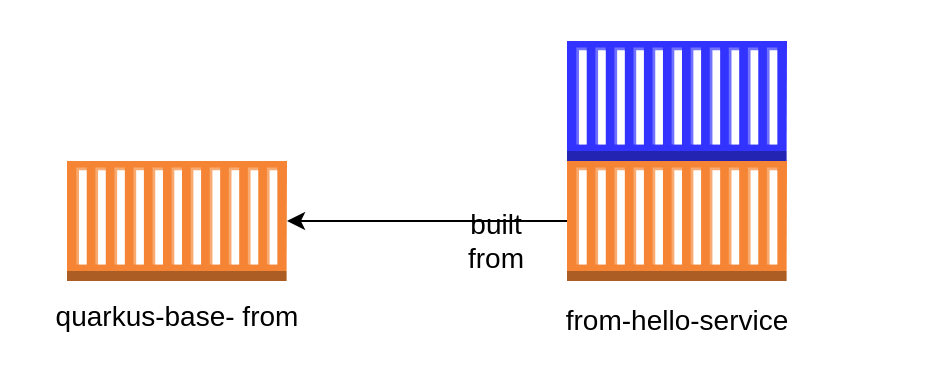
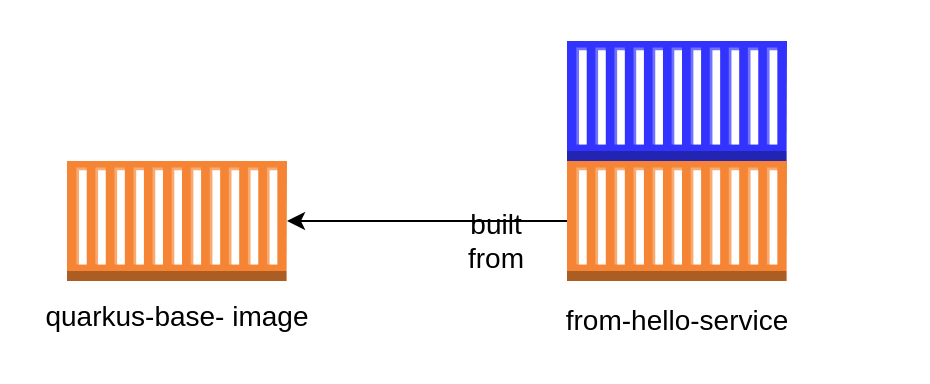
node "quarkus-base- from": label "quarkus-base- from" -> "quarkus-base- image"
